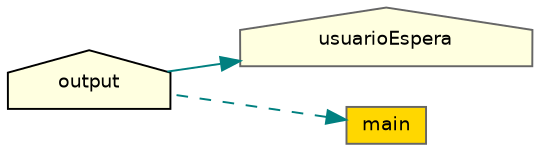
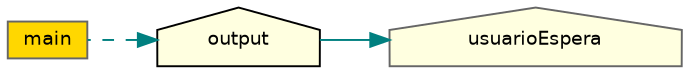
edge "output" -> "main": reversed
